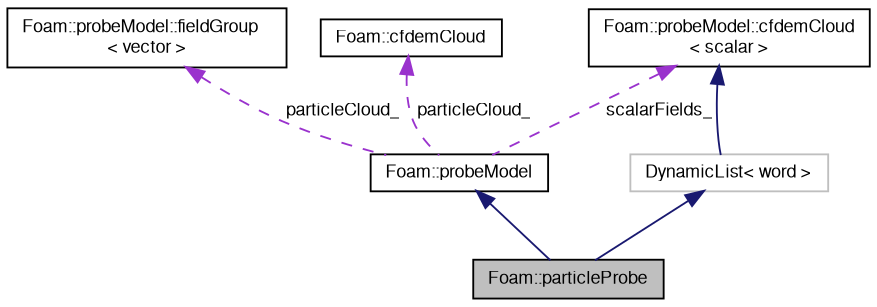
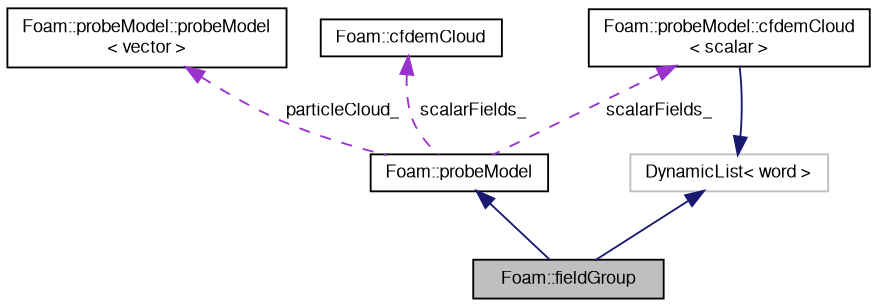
node "Foam::probeModel::fieldGroup < vector >": label "Foam::probeModel::fieldGroup < vector >" -> "Foam::probeModel::probeModel < vector >"
edge "Foam::probeModel" -> "Foam::cfdemCloud": label " particleCloud_" -> " scalarFields_"
edge "DynamicList< word >" -> "Foam::probeModel::cfdemCloud < scalar >": reversed
node "Foam::particleProbe": label "Foam::particleProbe" -> "Foam::fieldGroup"
